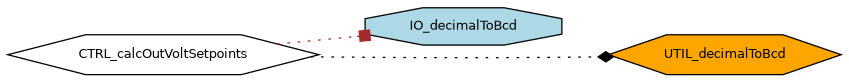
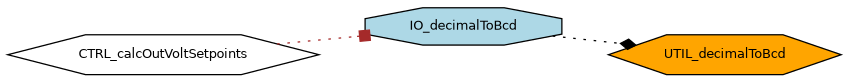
edge "CTRL_calcOutVoltSetpoints" -> "UTIL_decimalToBcd": now "IO_decimalToBcd" -> "UTIL_decimalToBcd"
